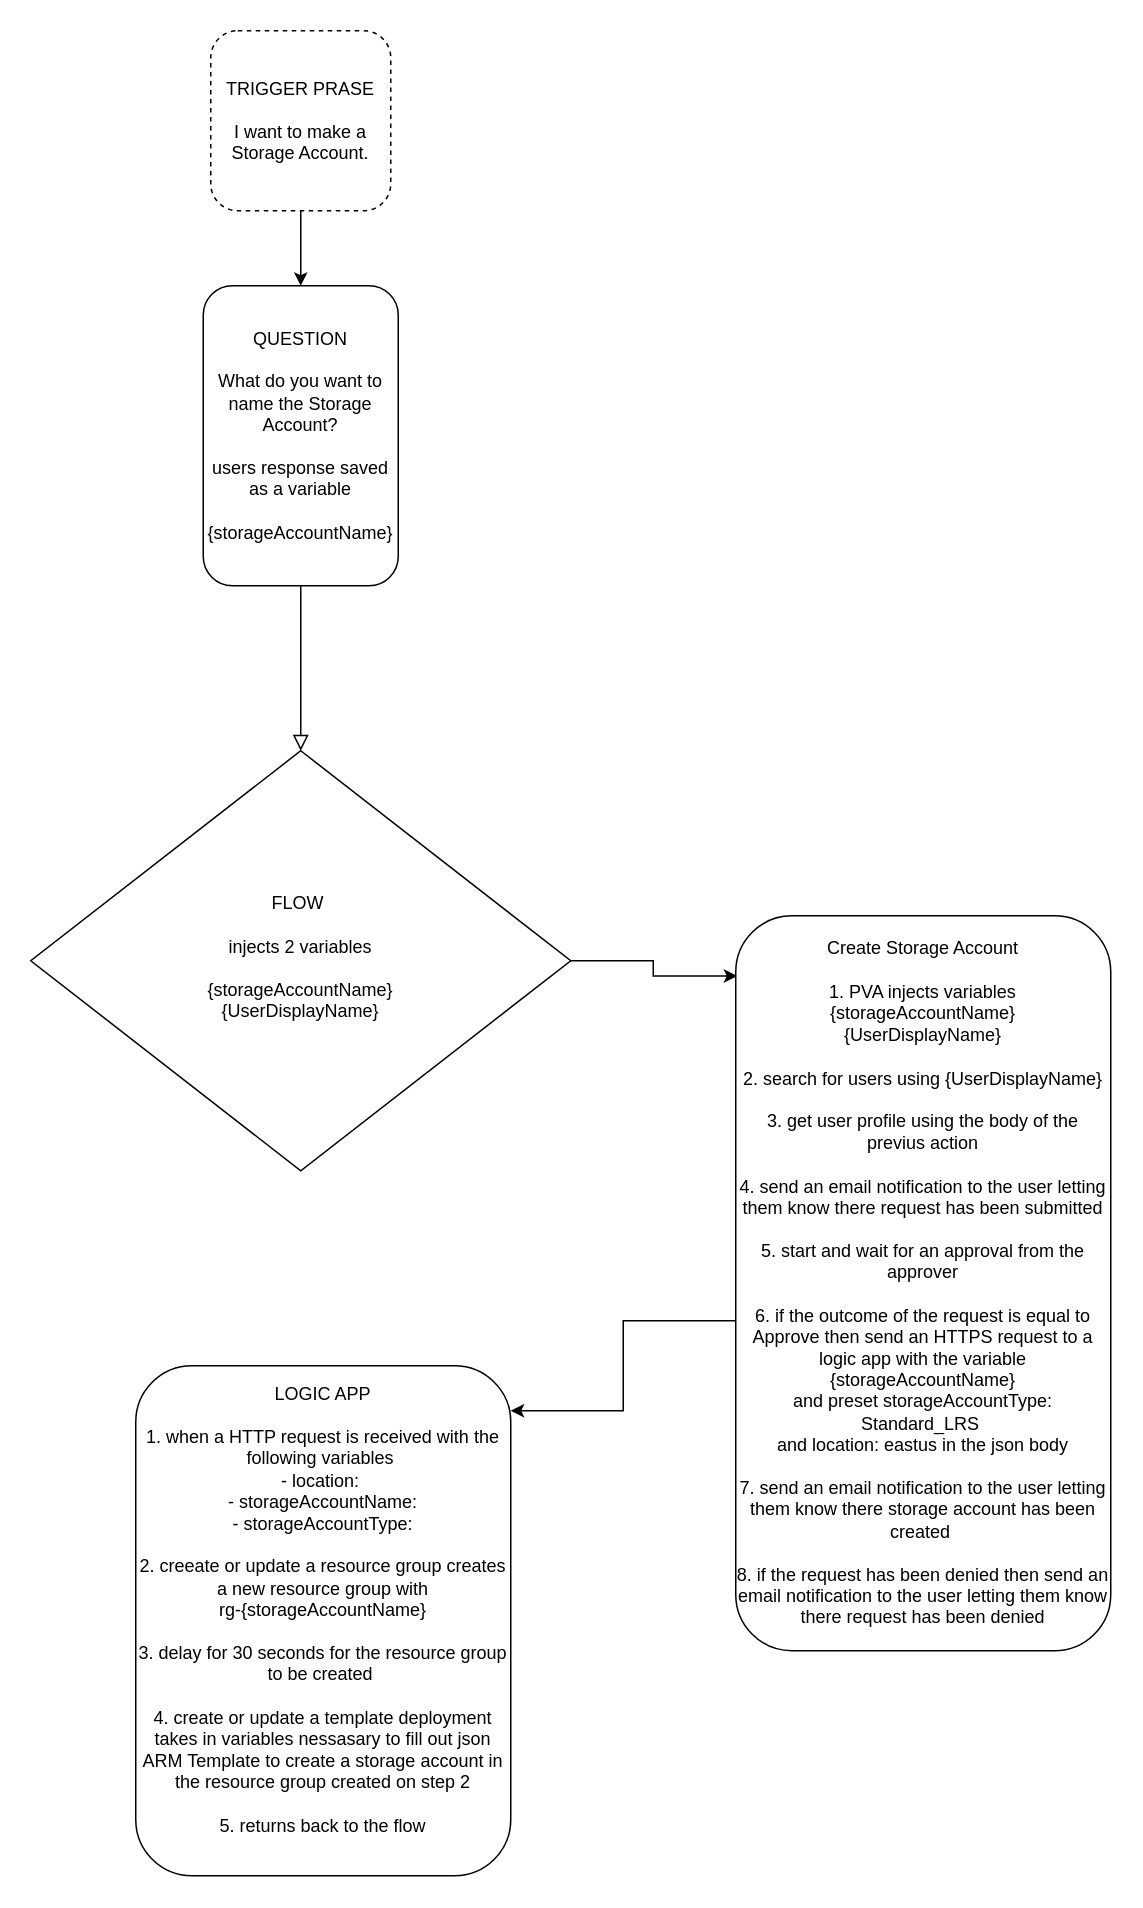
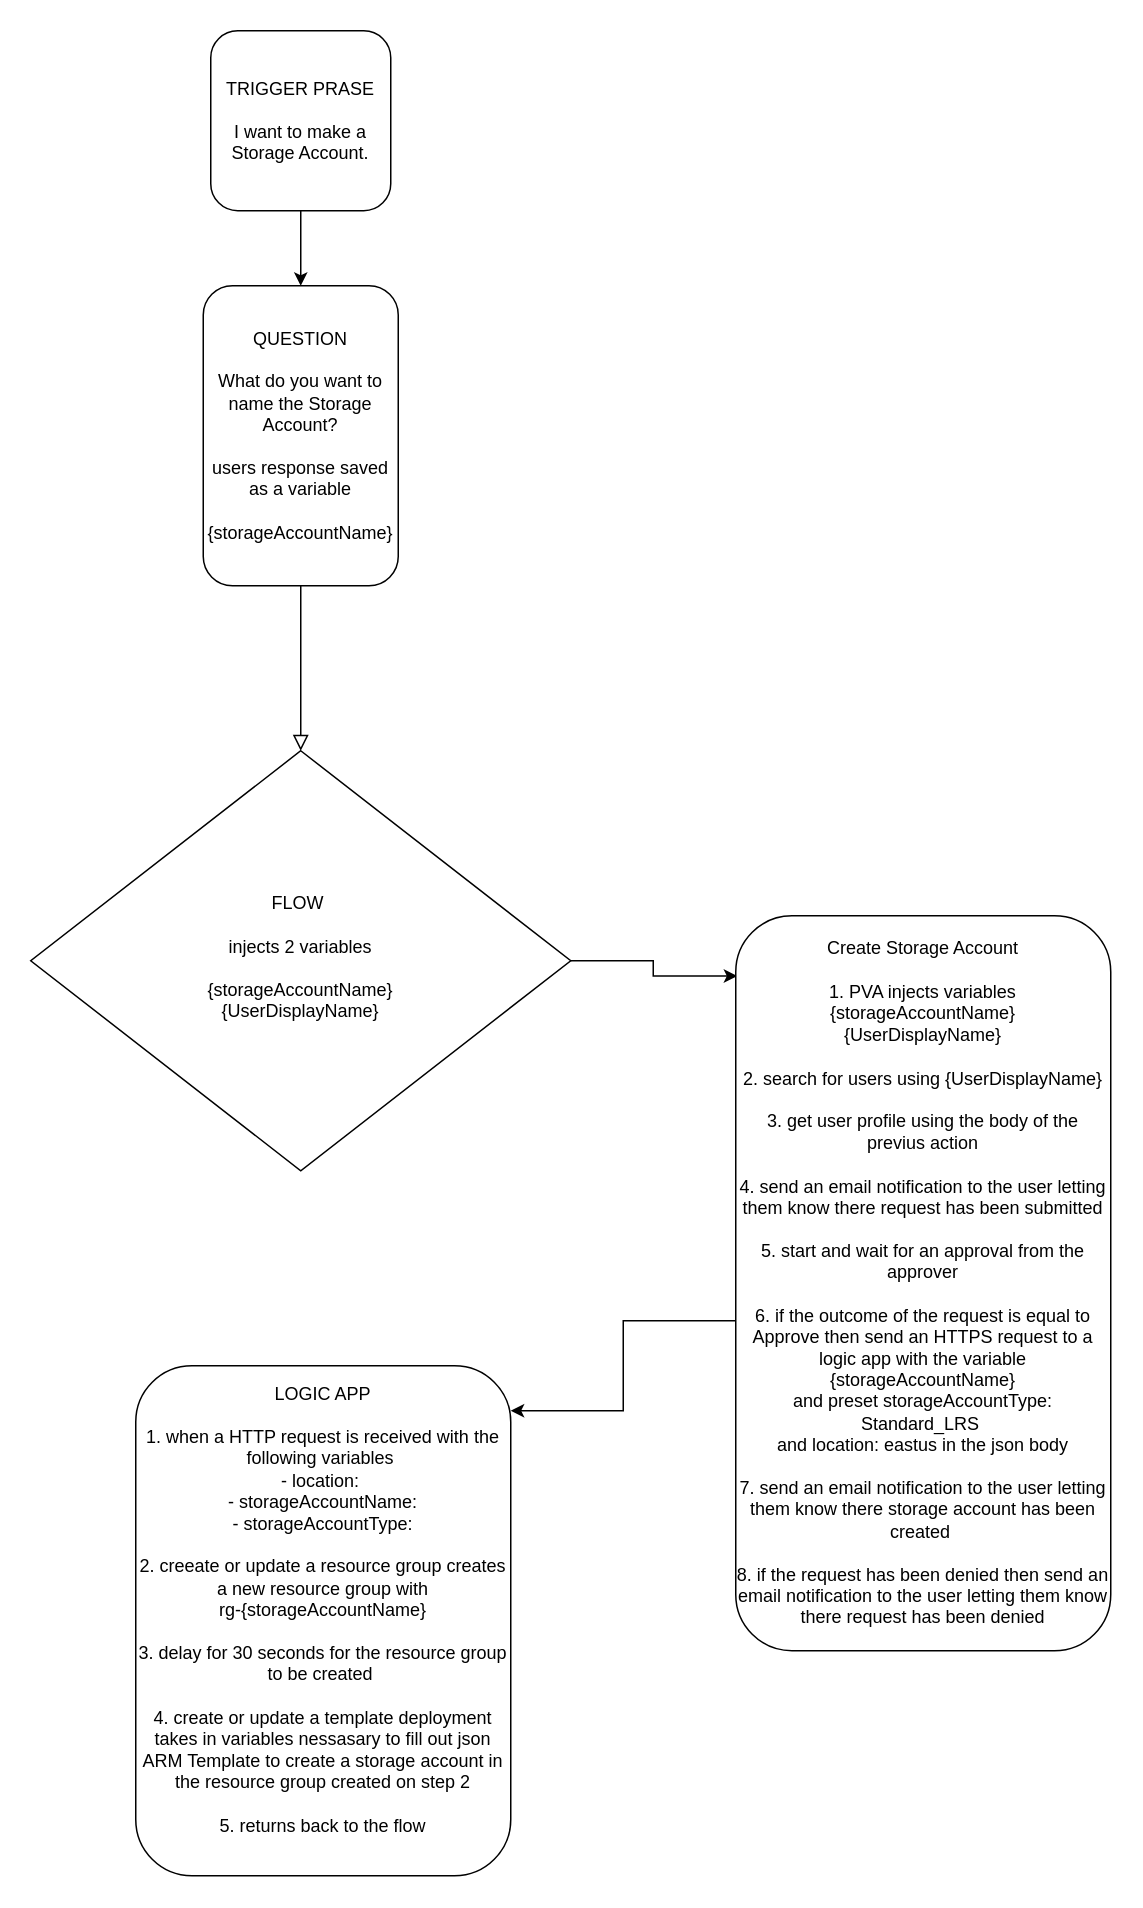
node "TRIGGER PRASE I want to make a Storage Account.": style dashed -> solid
